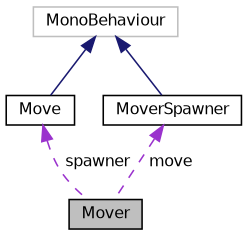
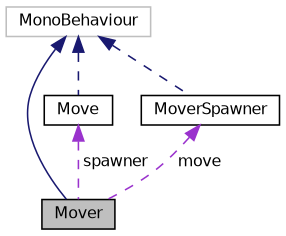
edge "Move" -> "MonoBehaviour": style solid -> dashed
edge "MoverSpawner" -> "MonoBehaviour": style solid -> dashed
edge "Mover" -> "MonoBehaviour": added
